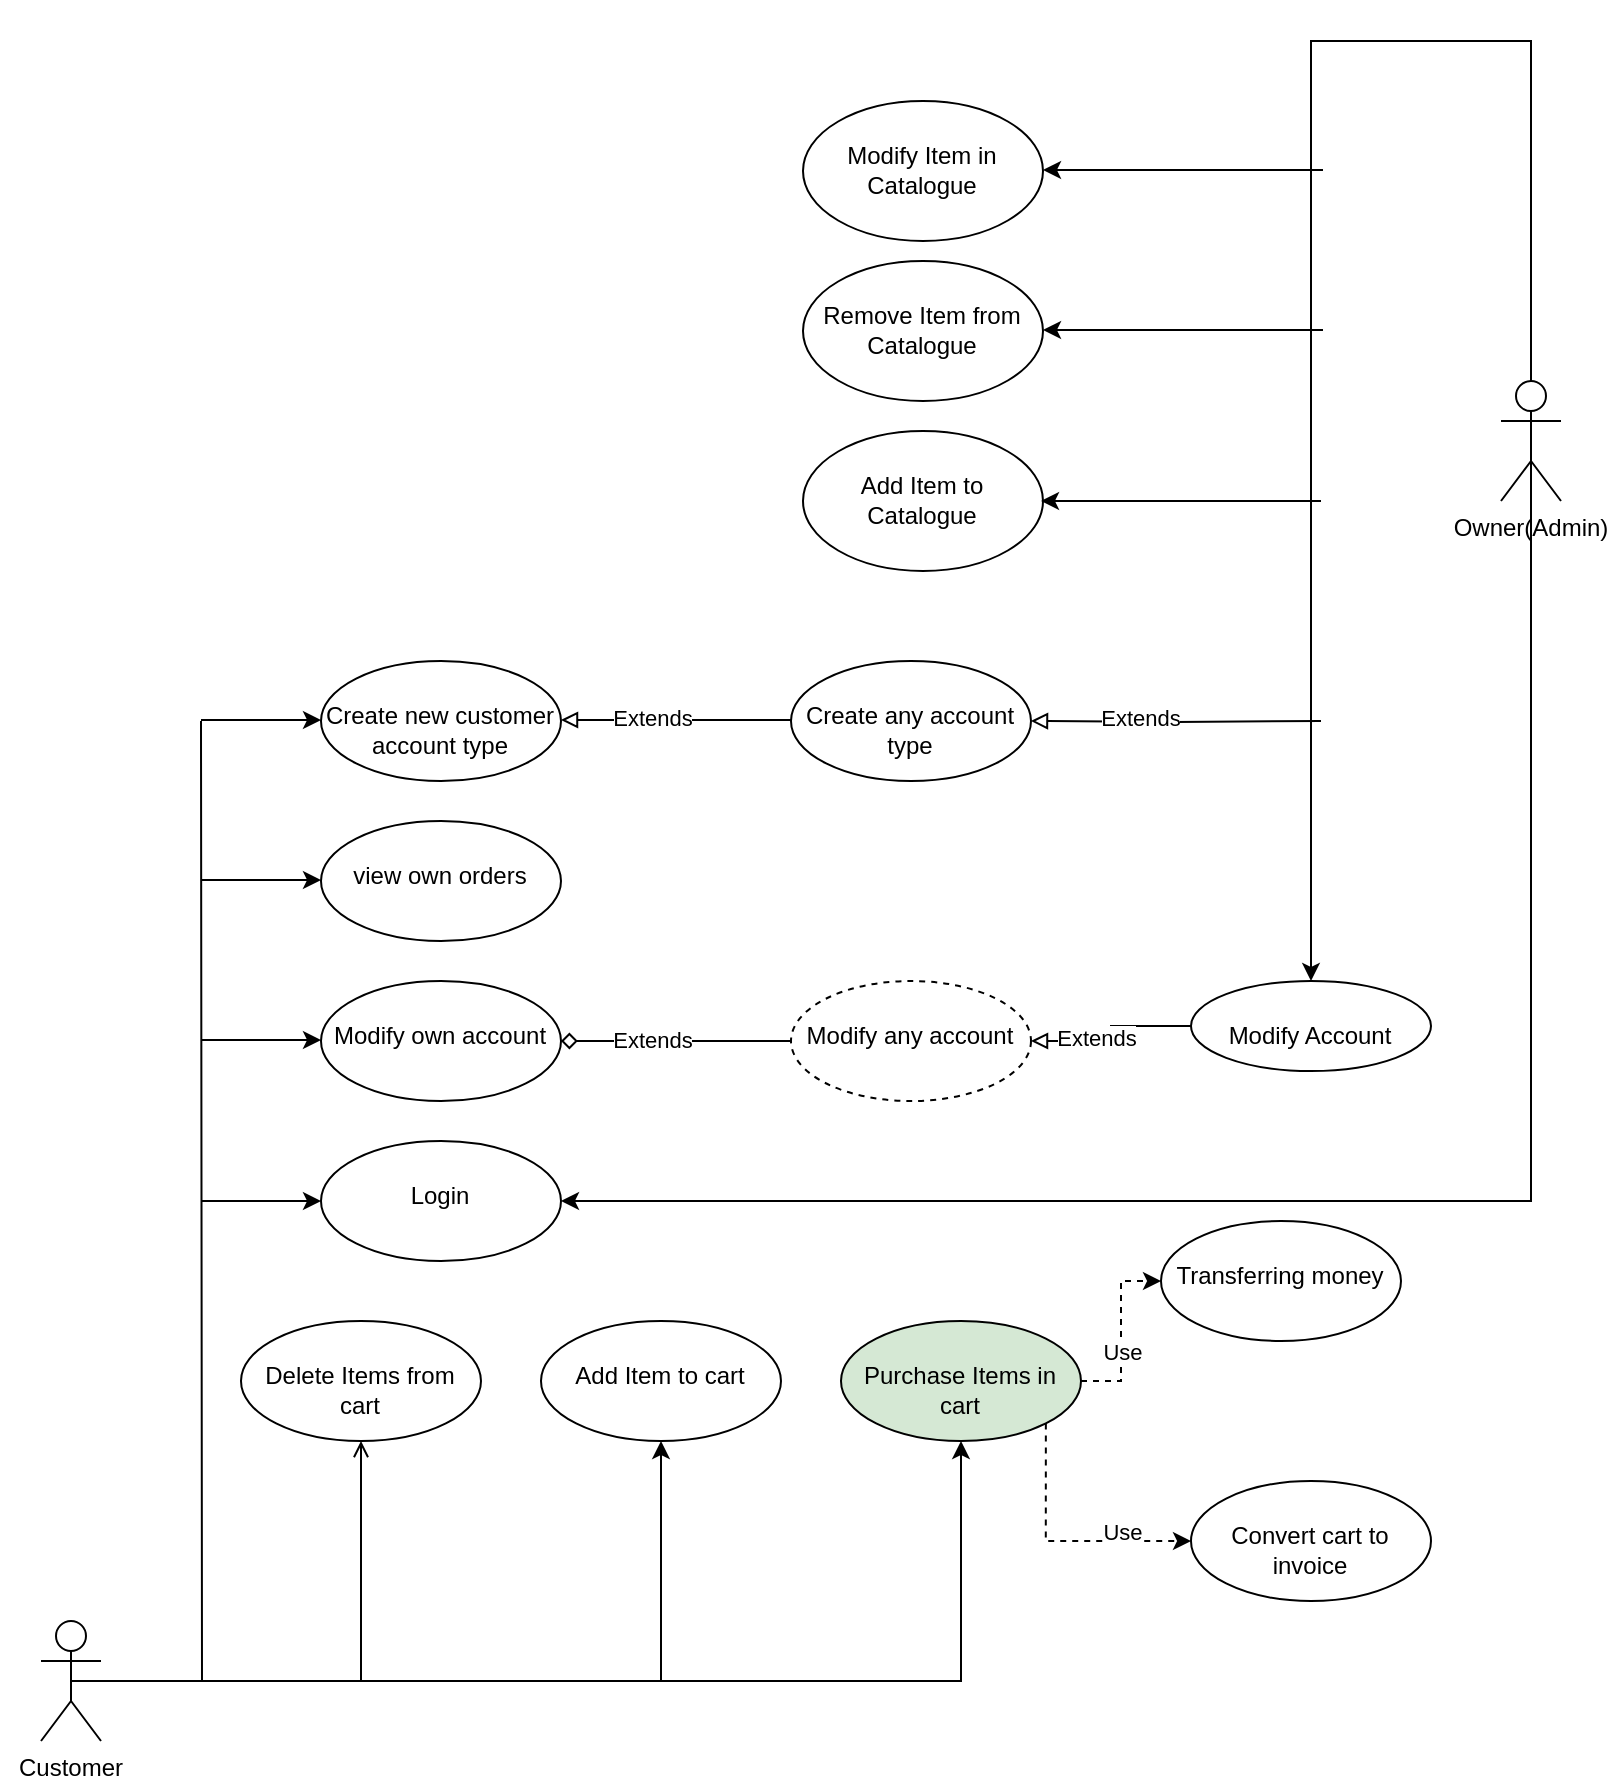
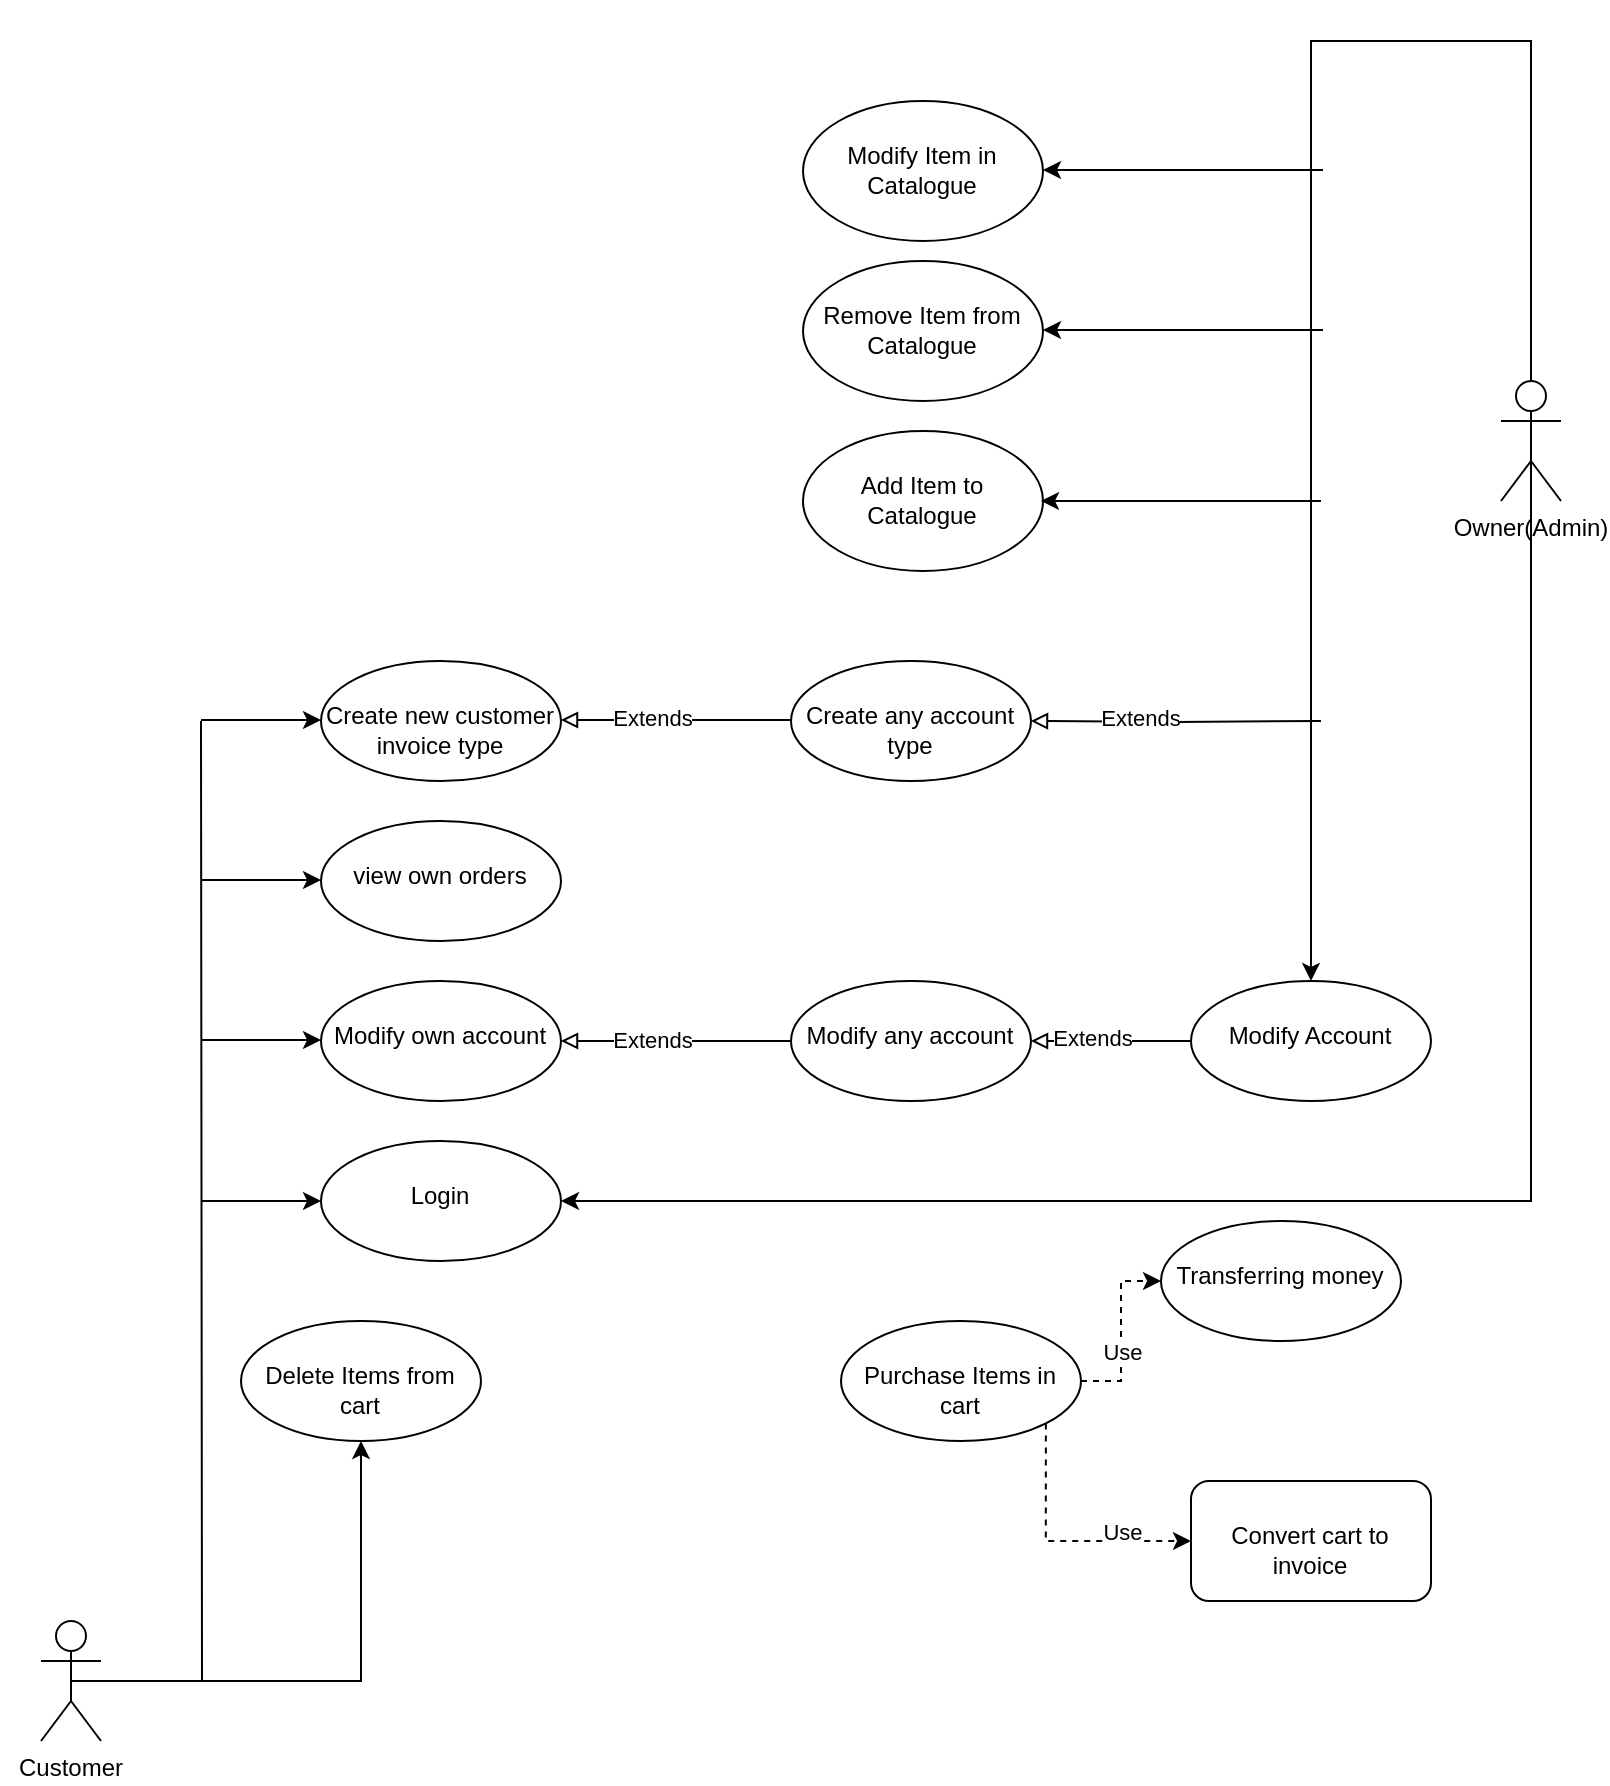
node "Create new customer account type": label "Create new customer account type" -> "Create new customer invoice type"
node "Modify Account": size 240x90 -> 240x120
edge "Modify any account" -> "Modify own account": arrowhead diamond -> block
node "Modify any account": style dashed -> solid
node "Add Item to cart": removed
node "Purchase Items in cart": fillcolor #d5e8d4 -> #ffffff
edge "Customer" -> "Delete Items from cart": arrowhead open -> classic
node "Convert cart to invoice": shape ellipse -> rounded rectangle
edge "Customer" -> "Add Item to cart": removed
edge "Customer" -> "Purchase Items in cart": removed
